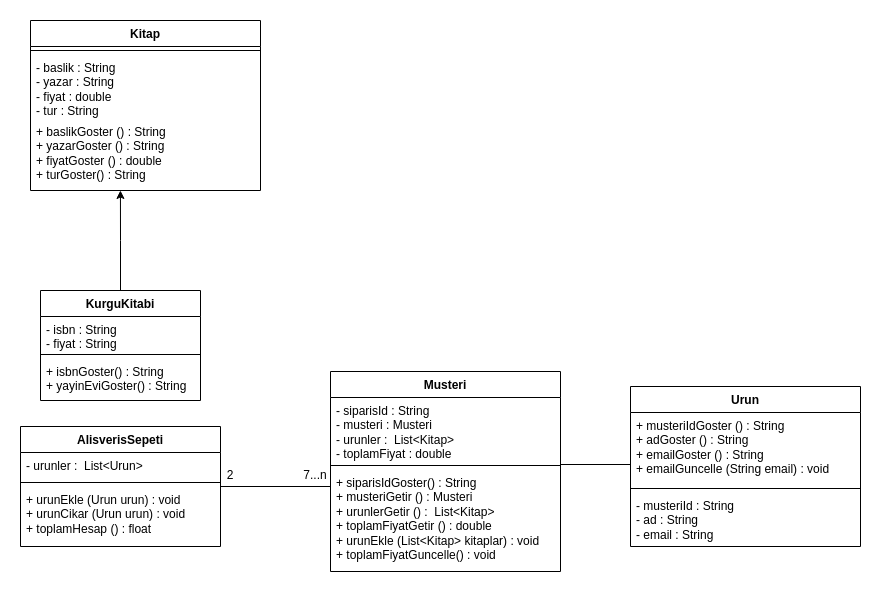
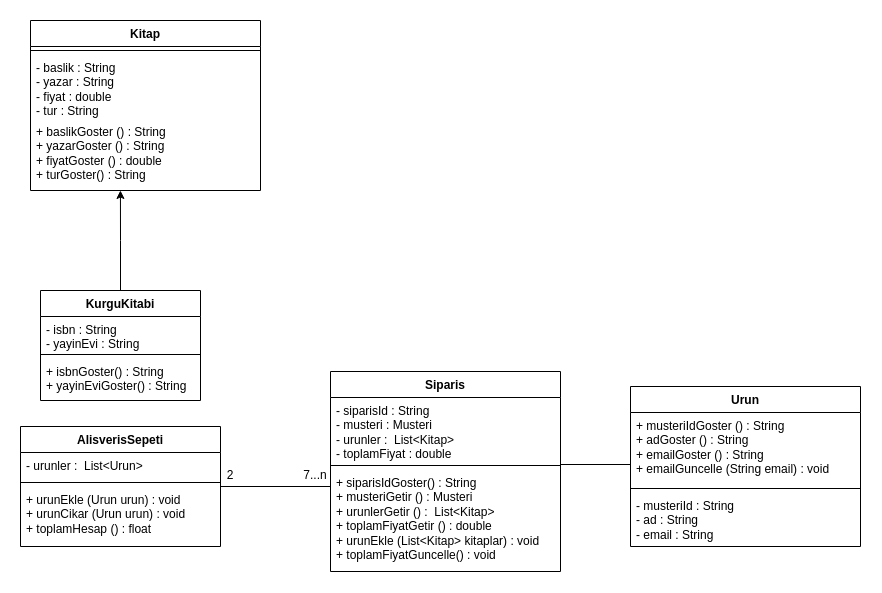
node "- isbn : String - fiyat : String": label "- isbn : String - fiyat : String" -> "- isbn : String - yayinEvi : String"
node "Musteri": label "Musteri" -> "Siparis"
